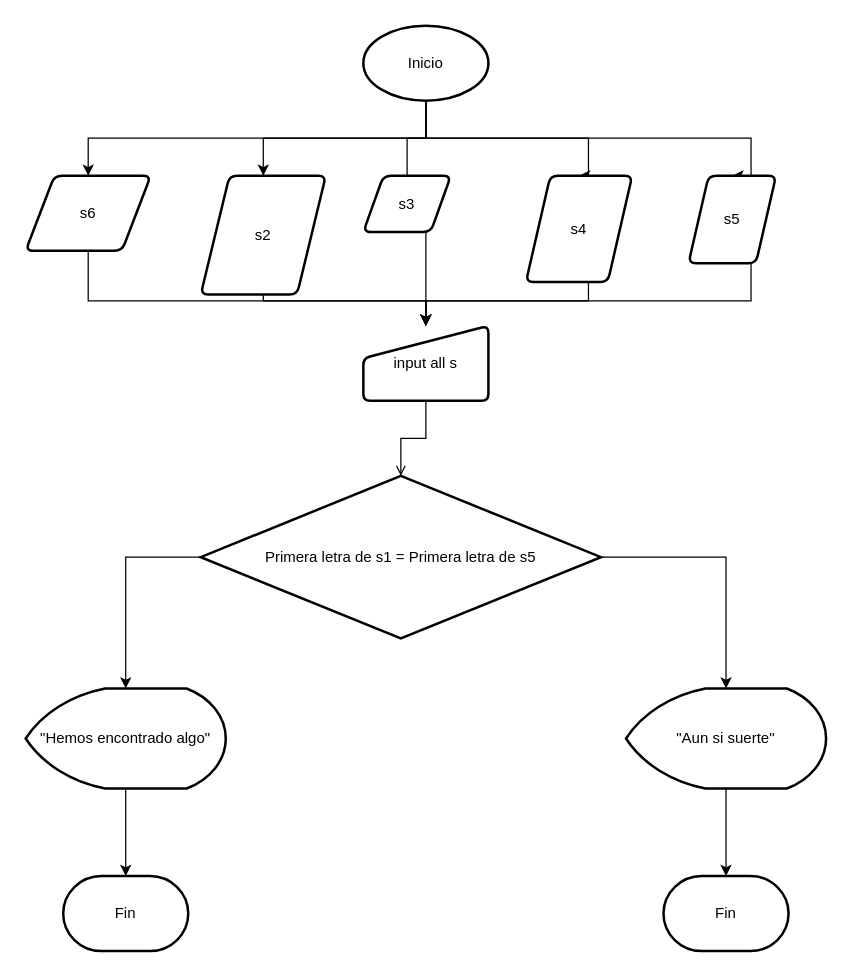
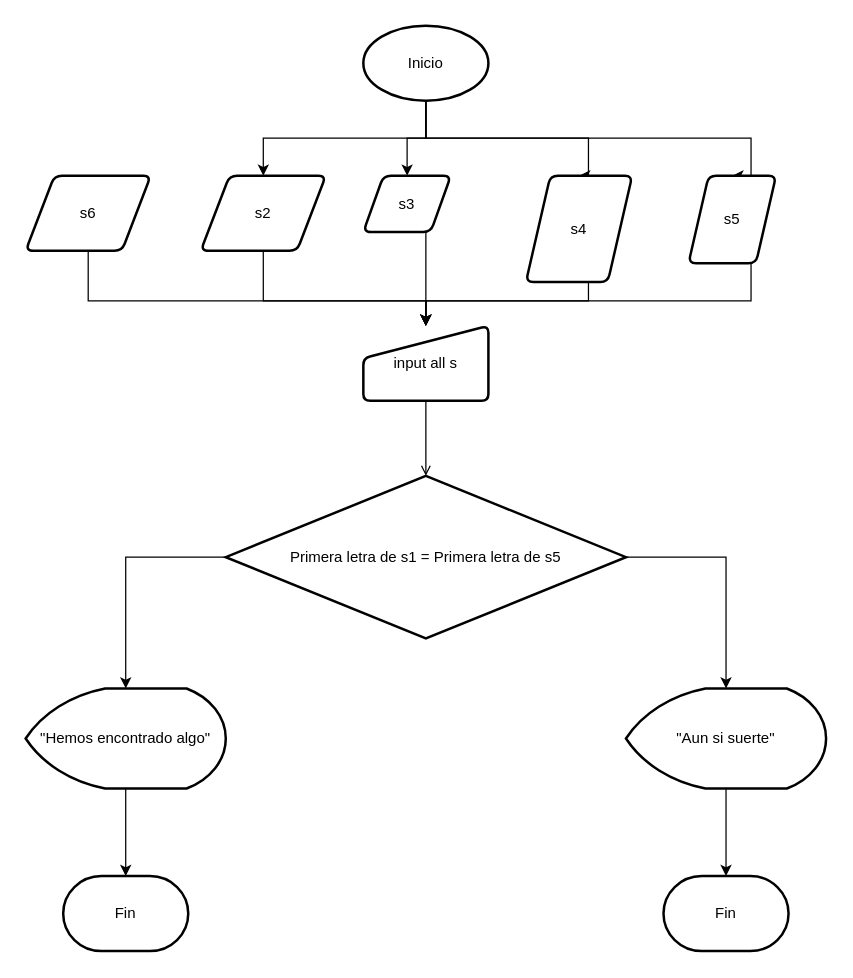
edge "Inicio" -> "s6": removed
edge "Inicio" -- "s3": arrowhead none -> classic
node "s2": size 125x119 -> 125x75
node "Primera letra de s1 = Primera letra de s5": moved (401, 557) -> (426, 557)
